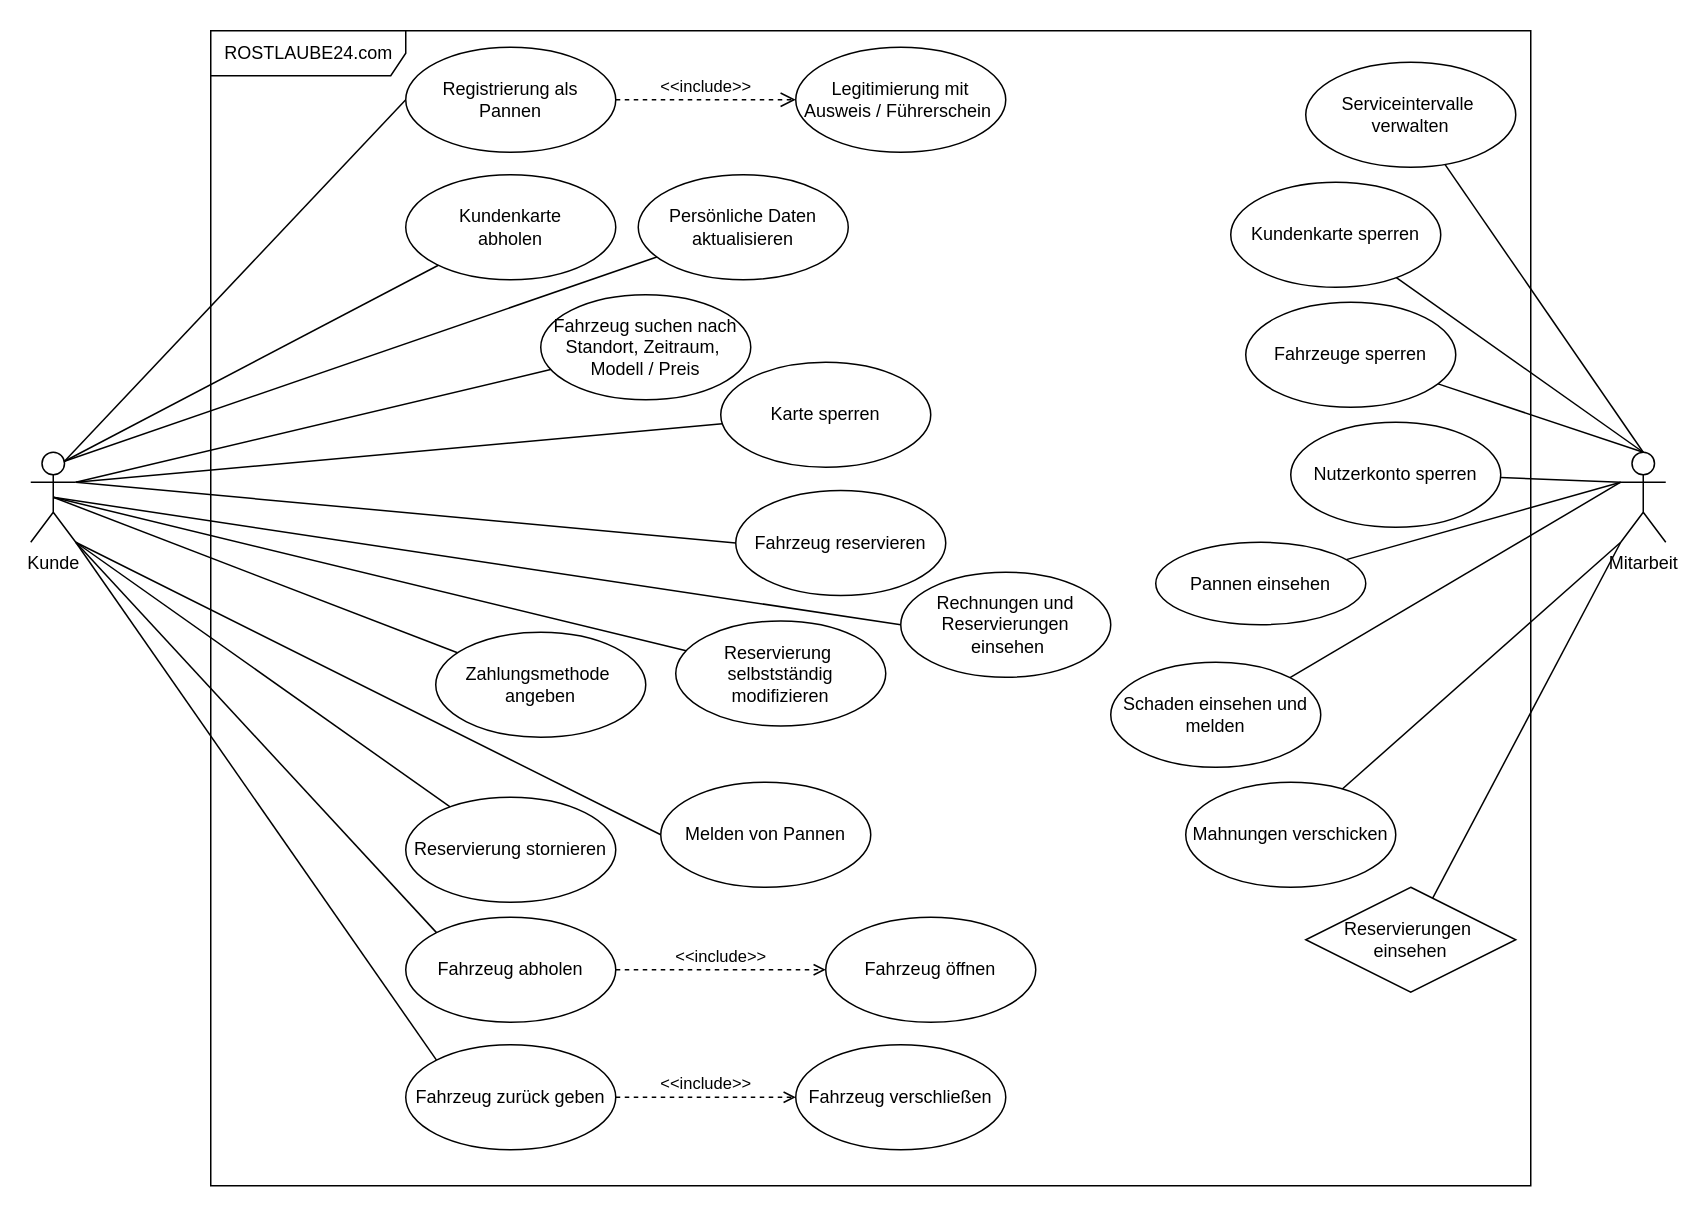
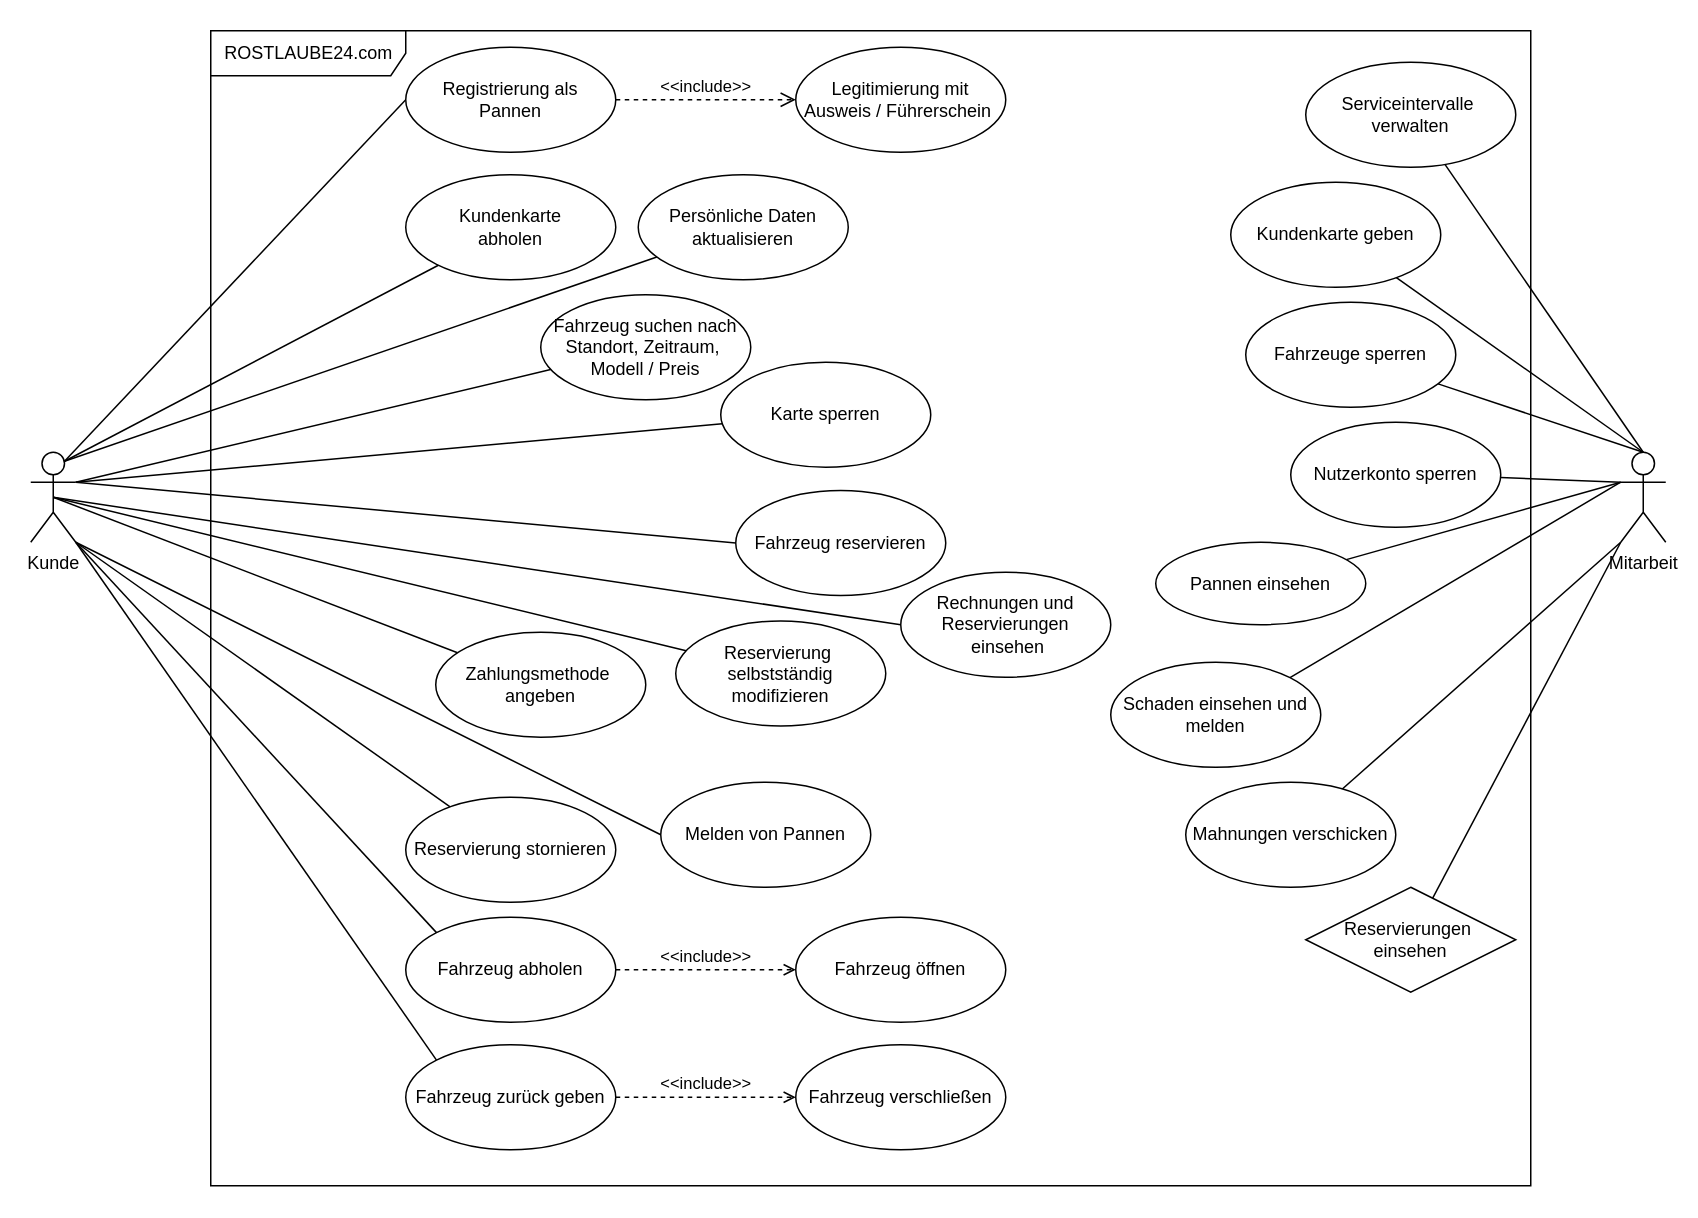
node "Kundenkarte sperren": label "Kundenkarte sperren" -> "Kundenkarte geben"
node "Fahrzeug öffnen": moved (931, 970) -> (901, 970)
